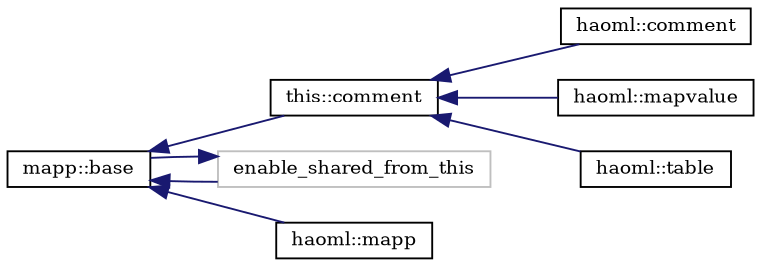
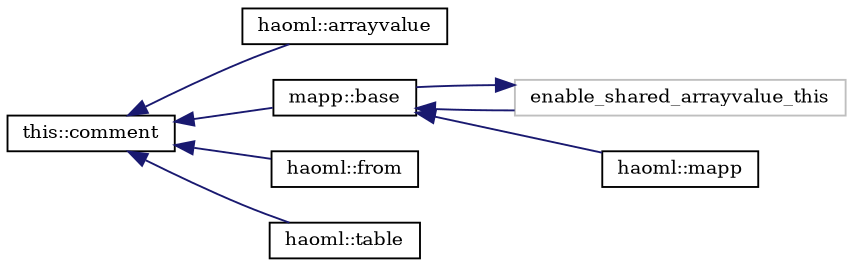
node "haoml::comment": label "haoml::comment" -> "haoml::arrayvalue"
node "haoml::mapvalue": label "haoml::mapvalue" -> "haoml::from"
edge "this::comment" -> "mapp::base": reversed
node "enable_shared_from_this": label "enable_shared_from_this" -> "enable_shared_arrayvalue_this"
